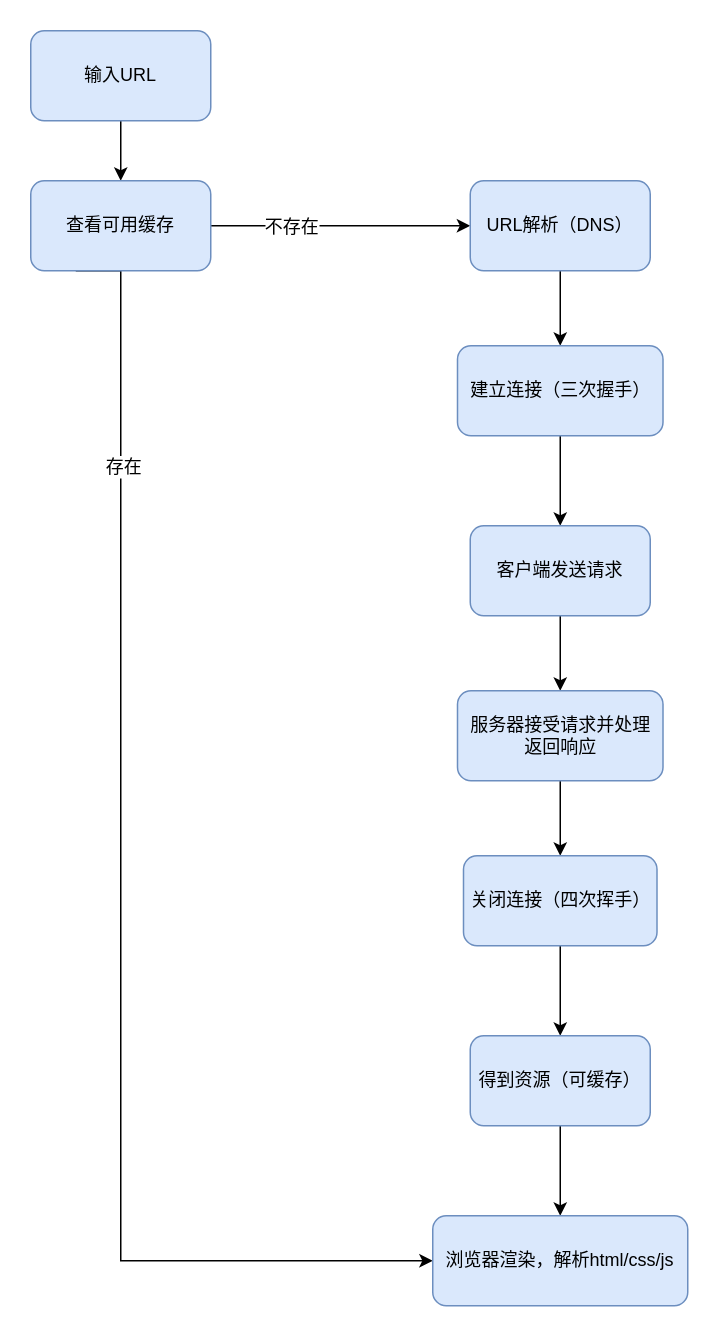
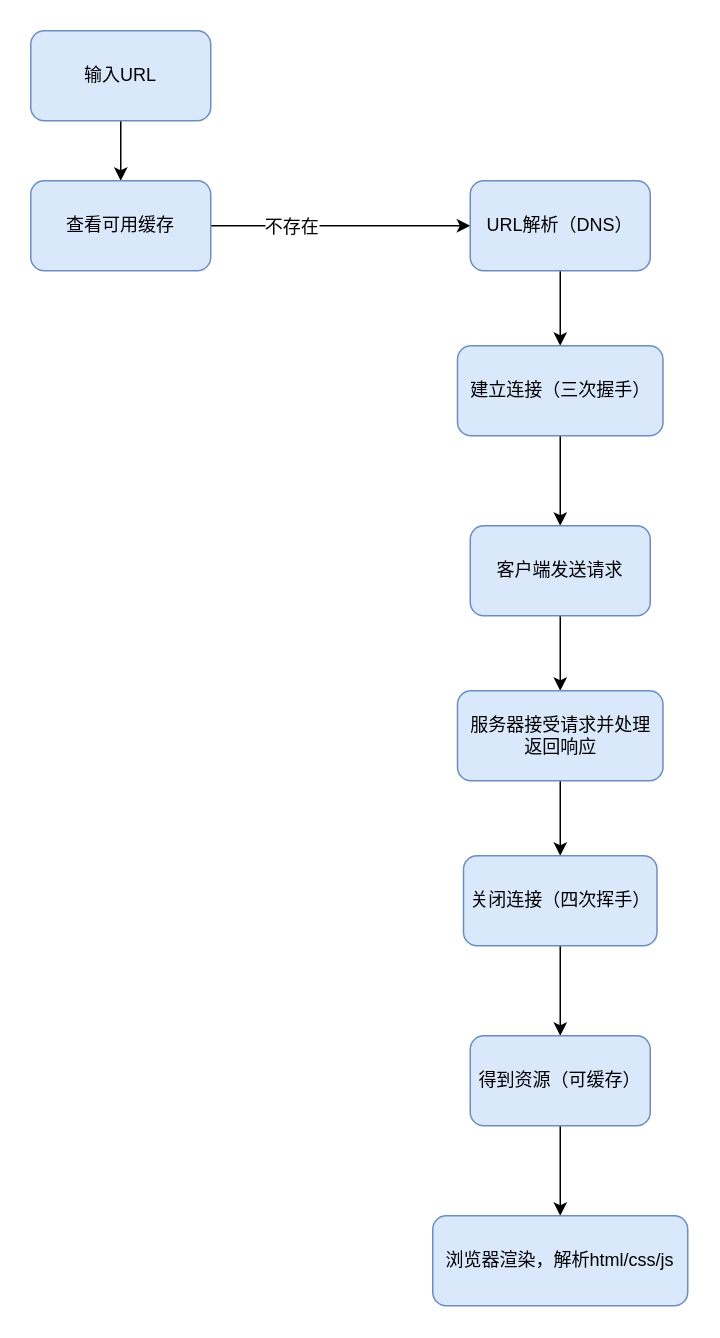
edge "查看可用缓存" -> "浏览器渲染，解析html/css/js": removed, label "存在"
